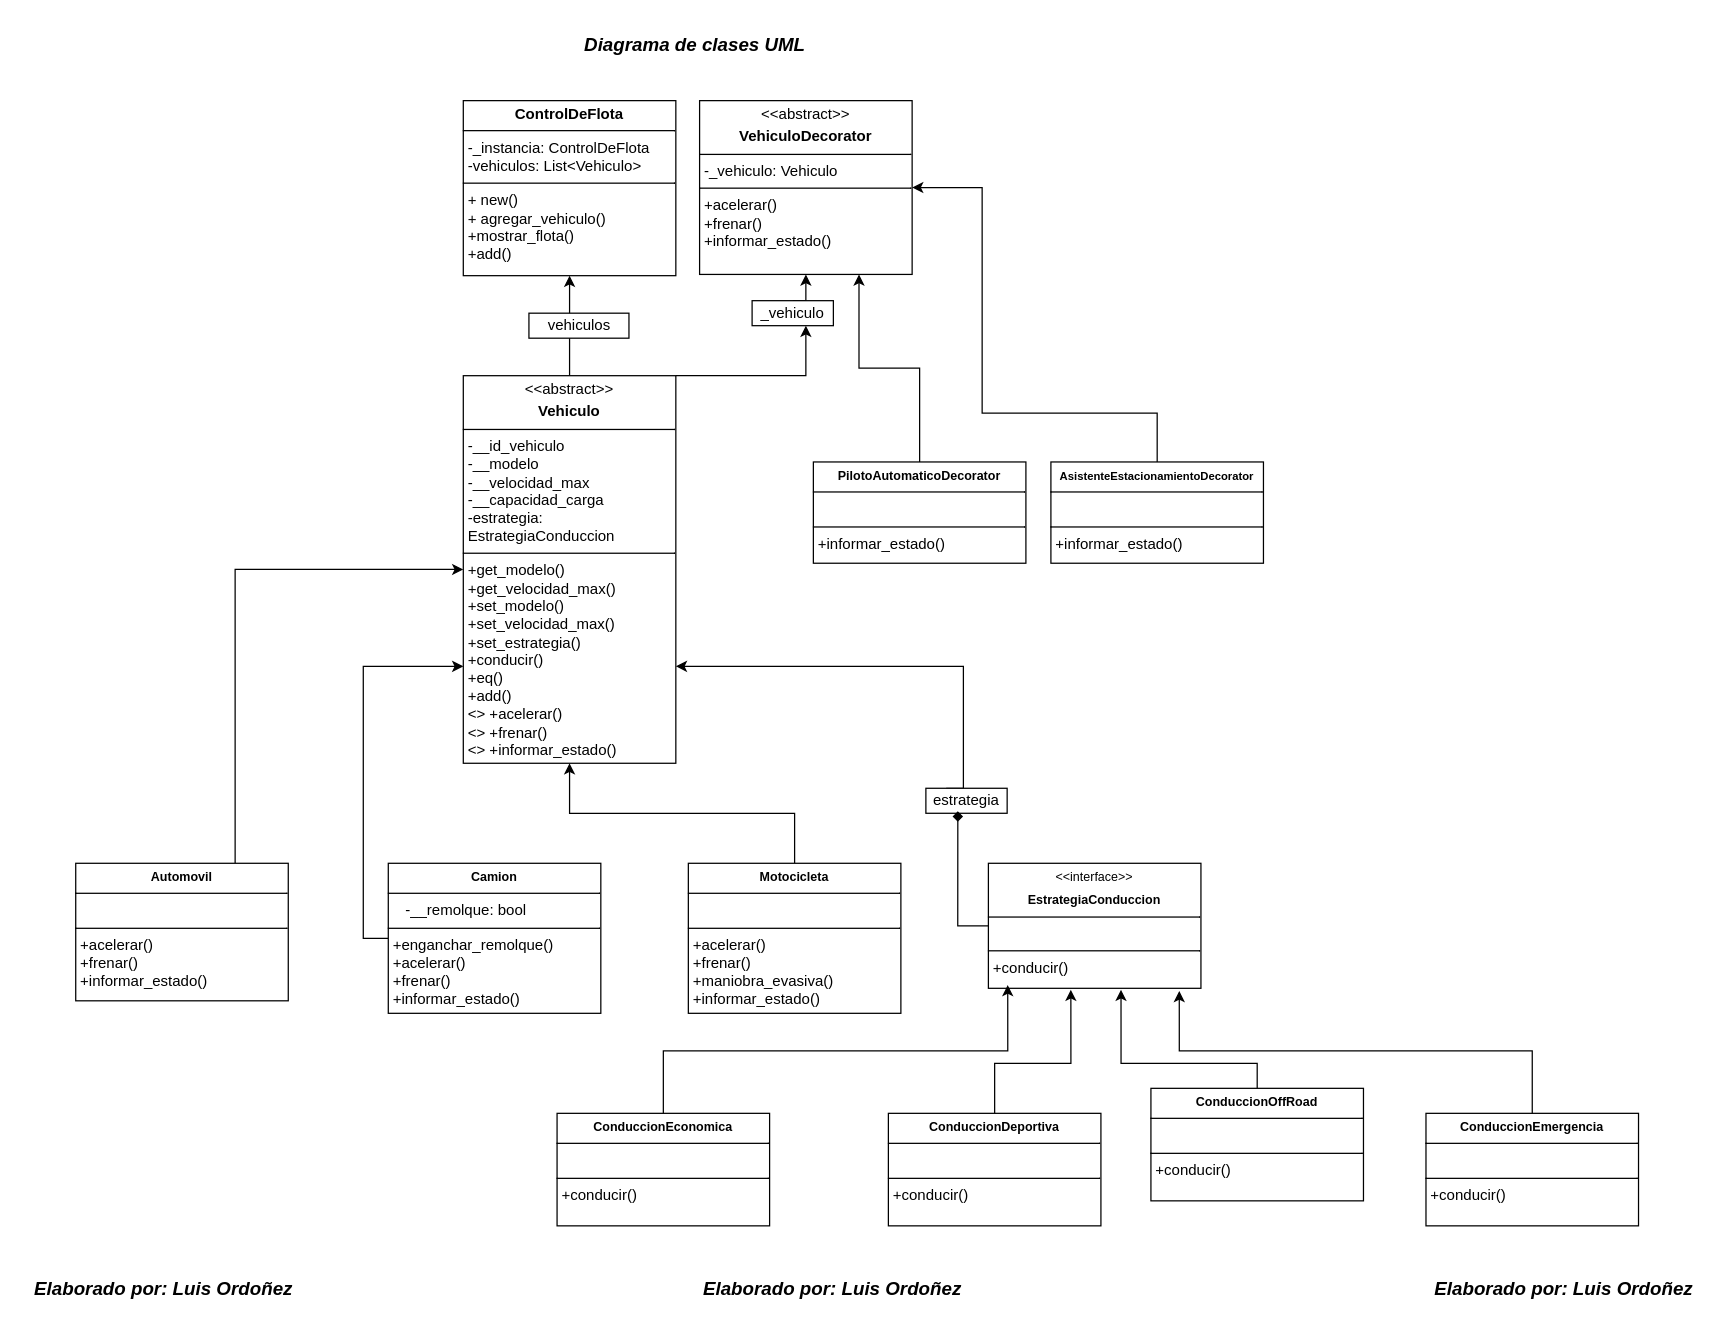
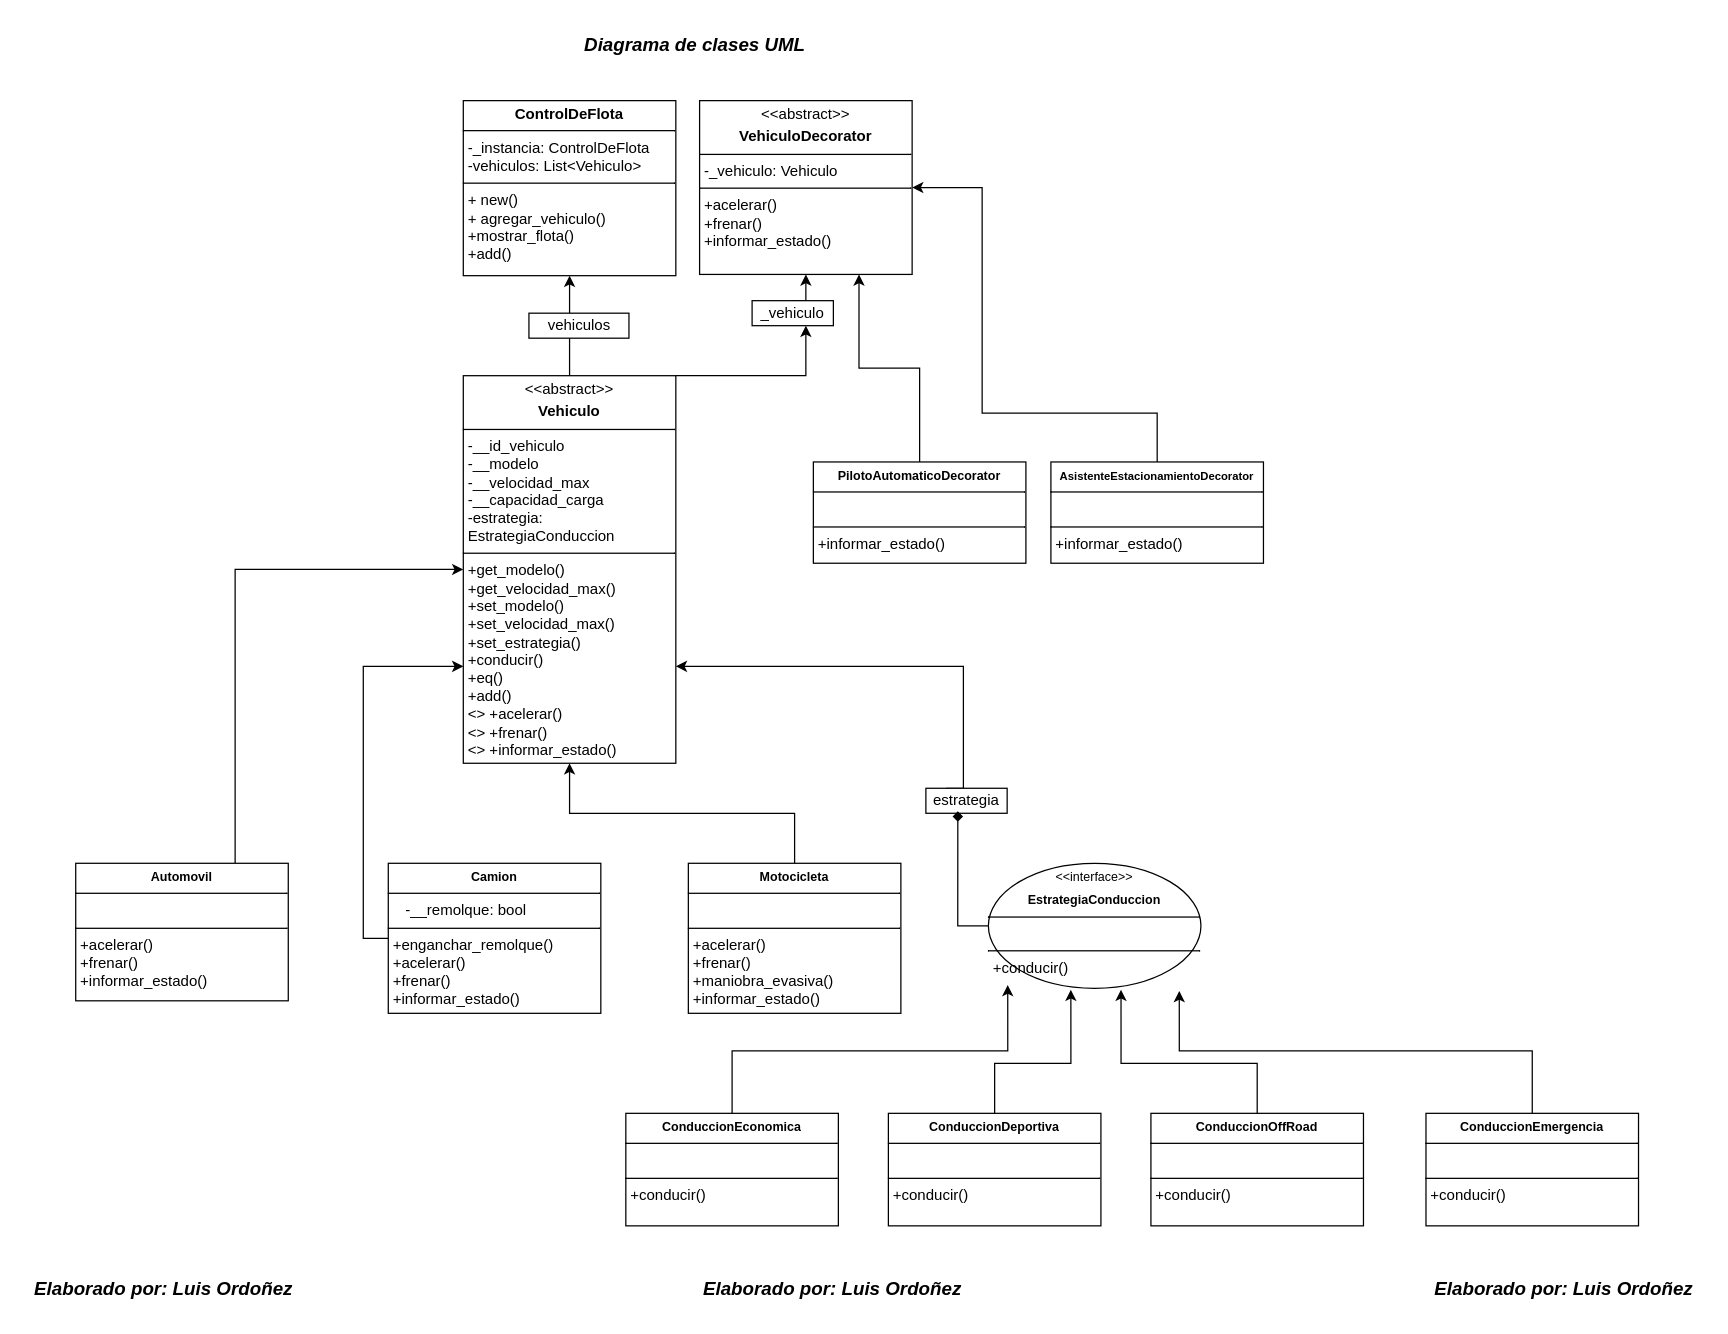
node "<<interface>> EstrategiaConduccion +conducir()": shape rectangle -> ellipse
node "ConduccionOffRoad +conducir()": moved (1257, 1144) -> (1257, 1169)
node "ConduccionEconomica +conducir()": moved (663, 1169) -> (732, 1169)
